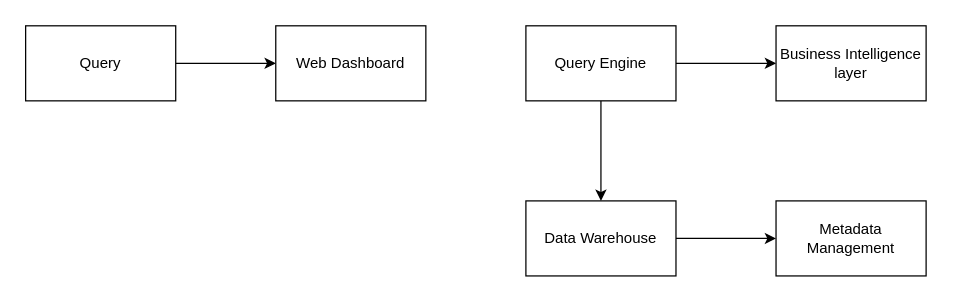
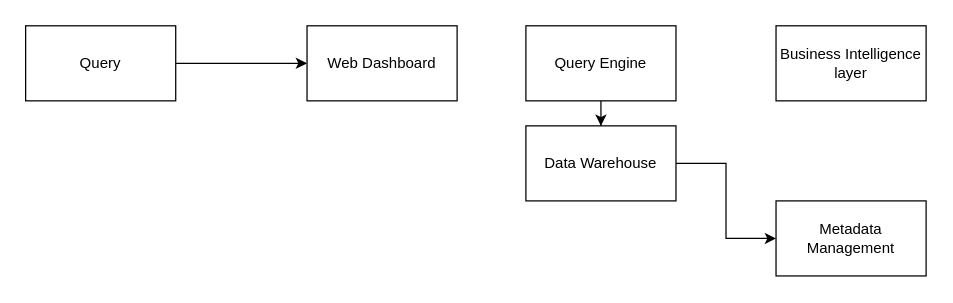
node "Web Dashboard": moved (351, 63) -> (382, 63)
edge "Query Engine" -> "Business Intelligence layer": removed
node "Data Warehouse": moved (601, 238) -> (601, 163)
